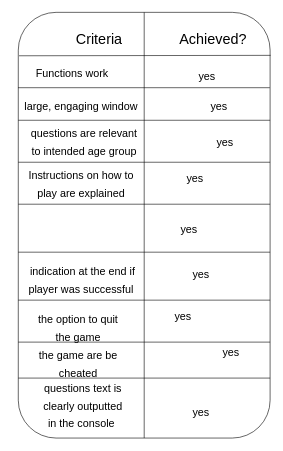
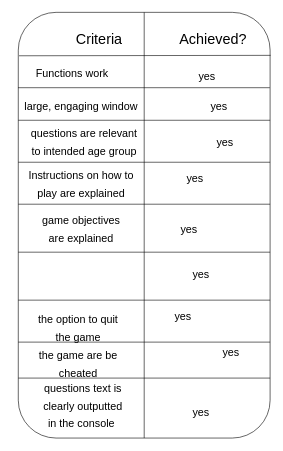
node "game objectives are explained": added
node "indication at the end if player was successful": removed
